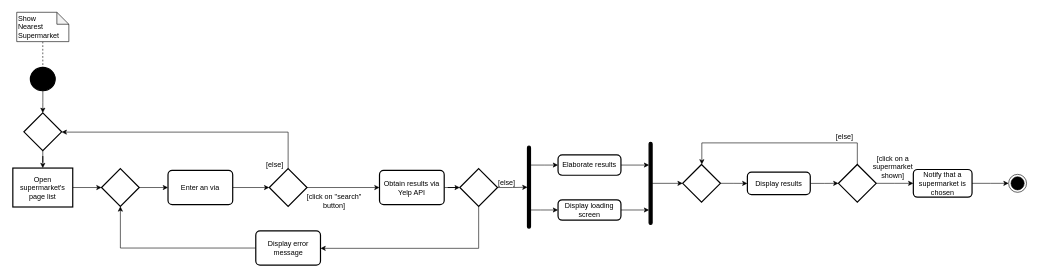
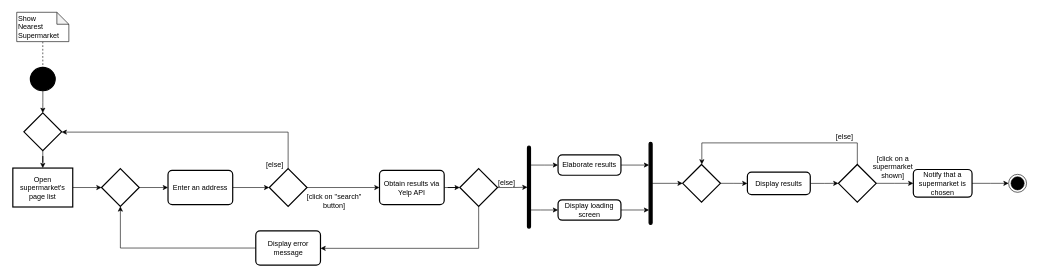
node "Enter an via": label "Enter an via" -> "Enter an address"
